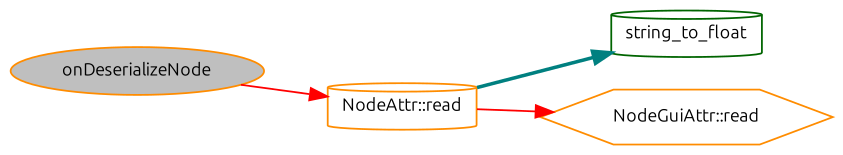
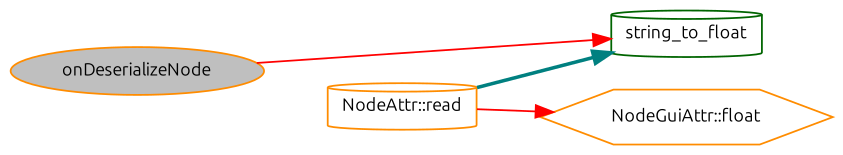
edge "onDeserializeNode" -> "NodeAttr::read": now "onDeserializeNode" -> "string_to_float"
node "NodeGuiAttr::read": label "NodeGuiAttr::read" -> "NodeGuiAttr::float"
